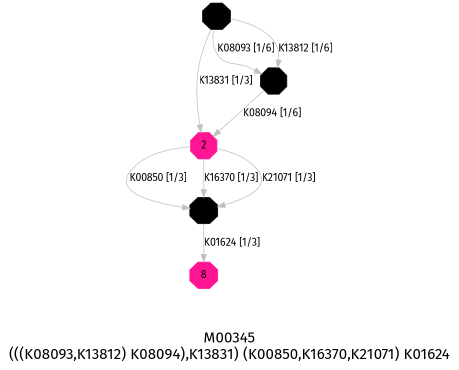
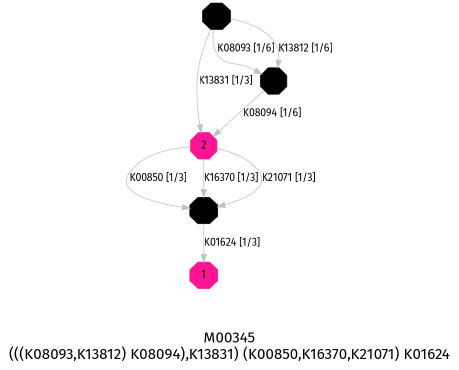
node "8": label "8" -> "1"
